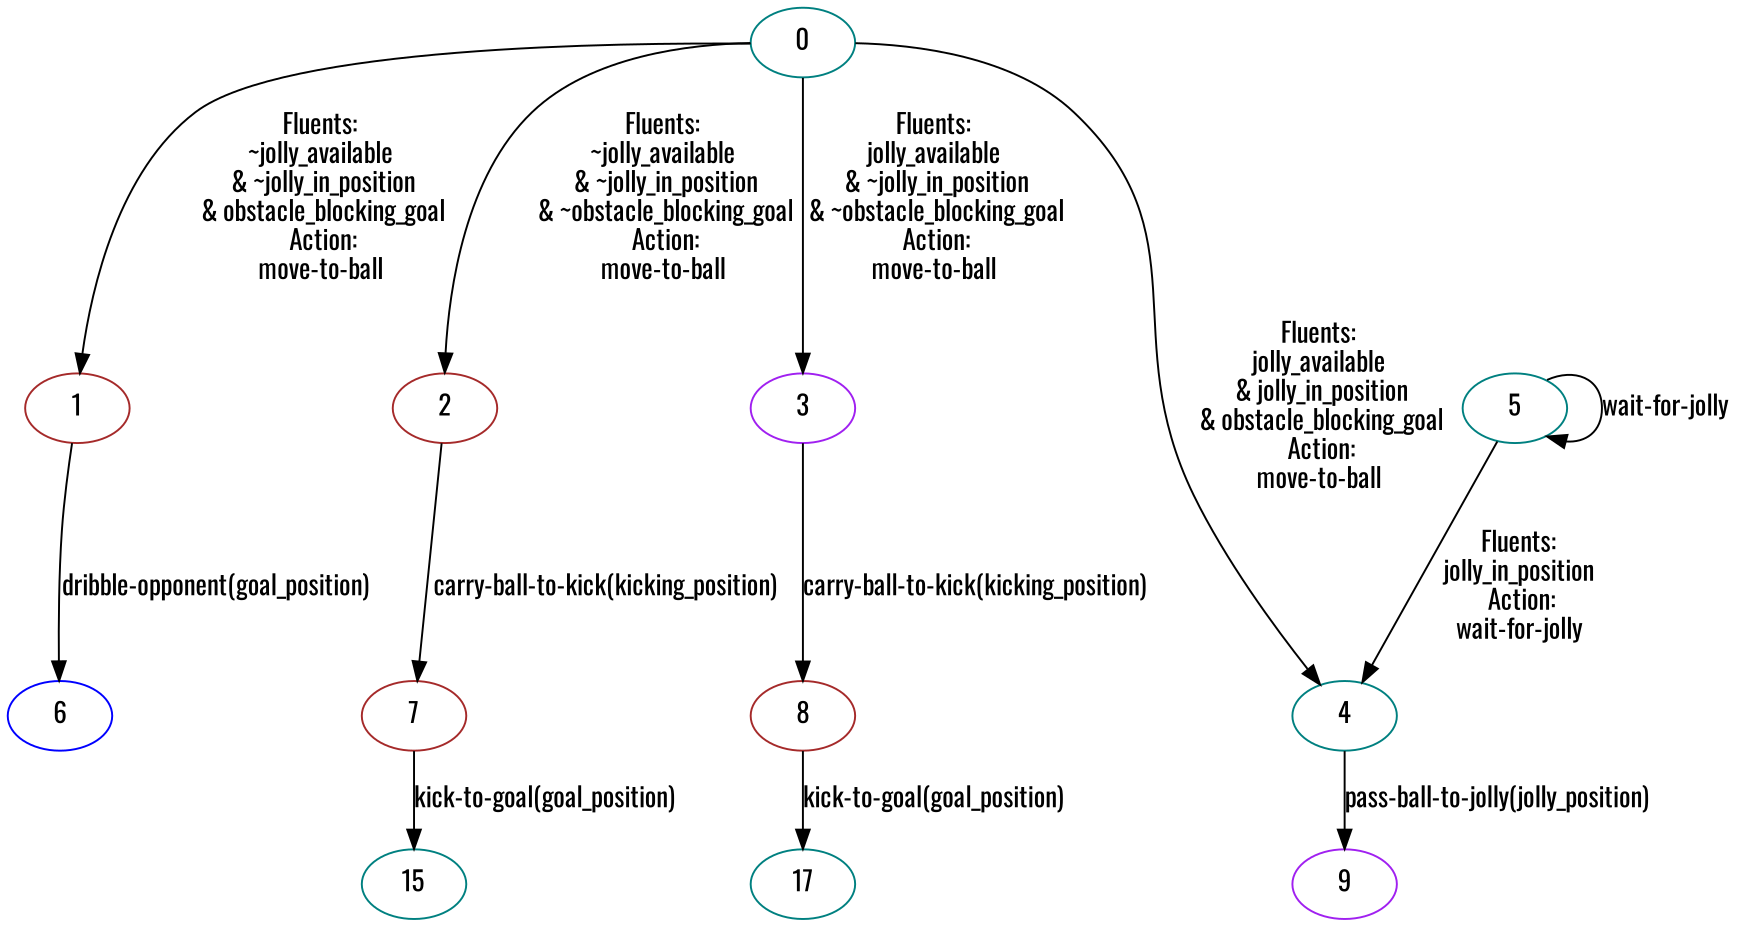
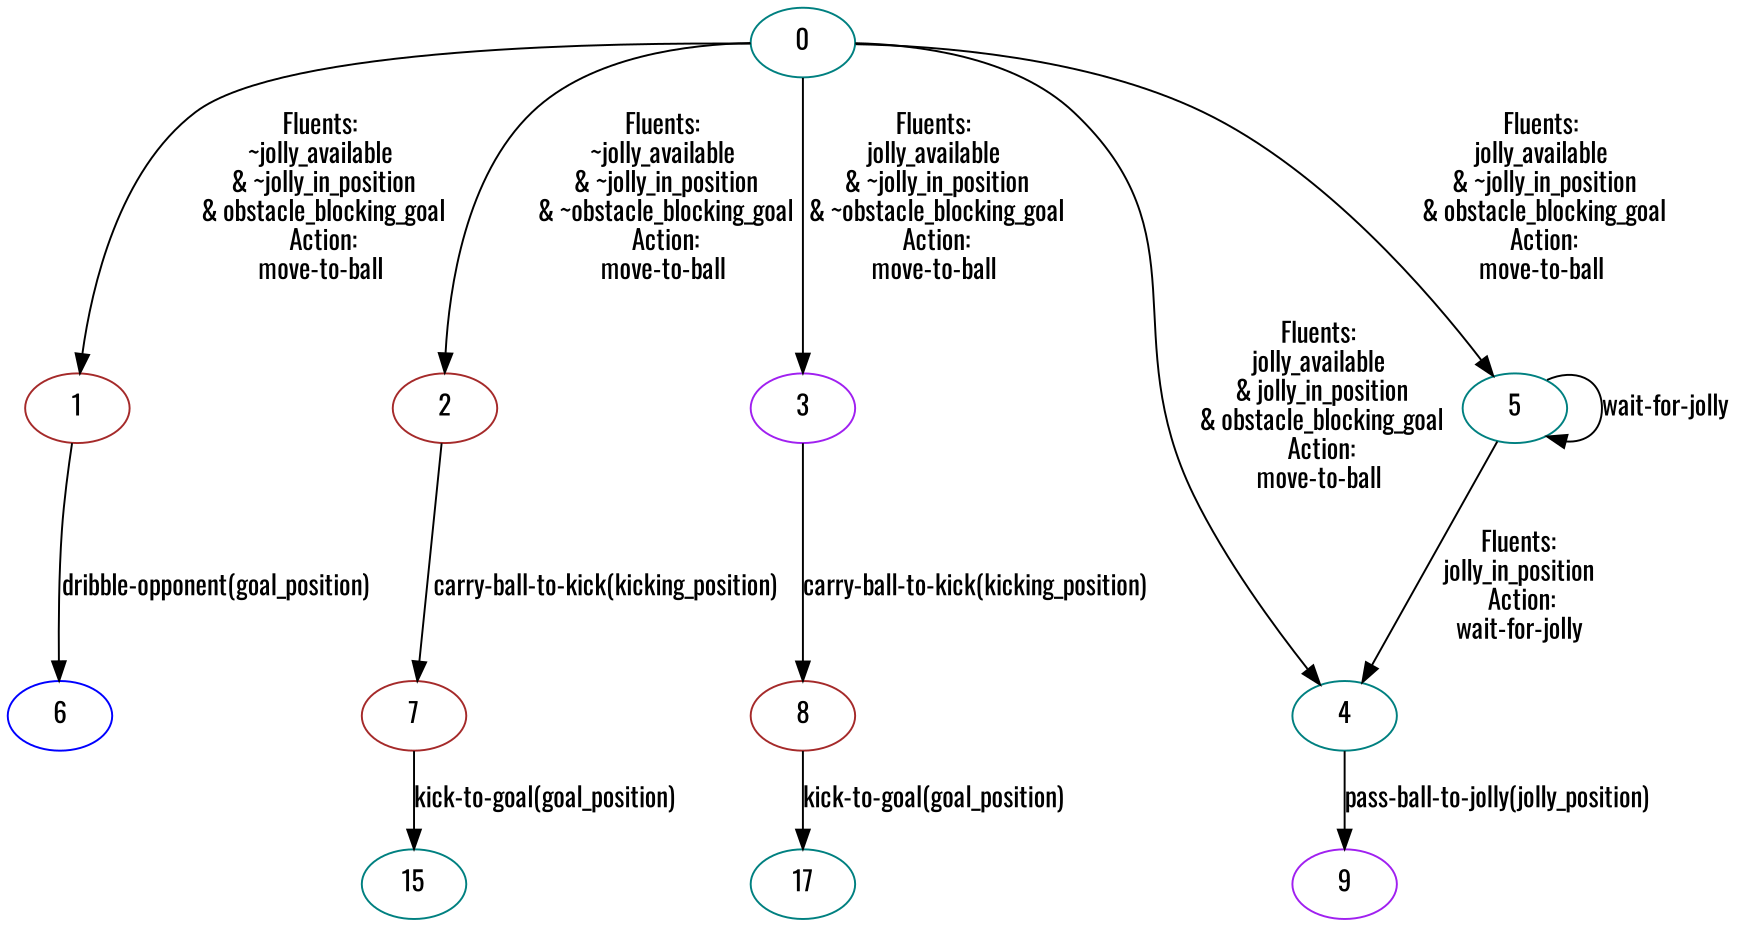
edge "0" -> "5": added, label "Fluents: jolly_available & ~jolly_in_position & obstacle_blocking_goal Action: move-to-ball"
